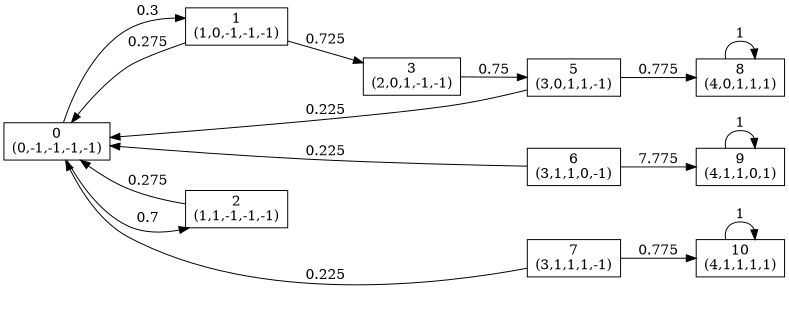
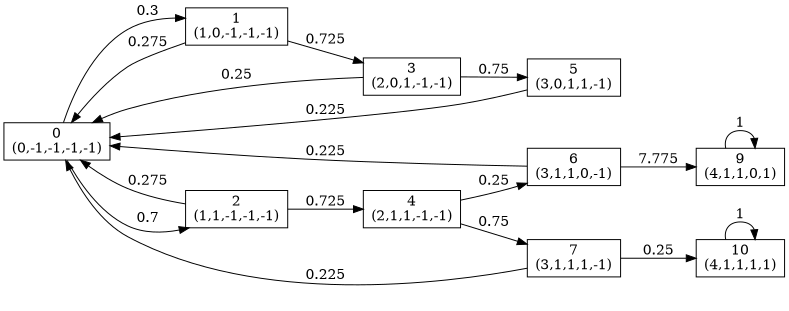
node "8 (4,0,1,1,1)": removed
edge "3 (2,0,1,-1,-1)" -> "0 (0,-1,-1,-1,-1)": added, label "0.25"
node "4 (2,1,1,-1,-1)": added
edge "7 (3,1,1,1,-1)" -> "10 (4,1,1,1,1)": label "0.775" -> "0.25"
